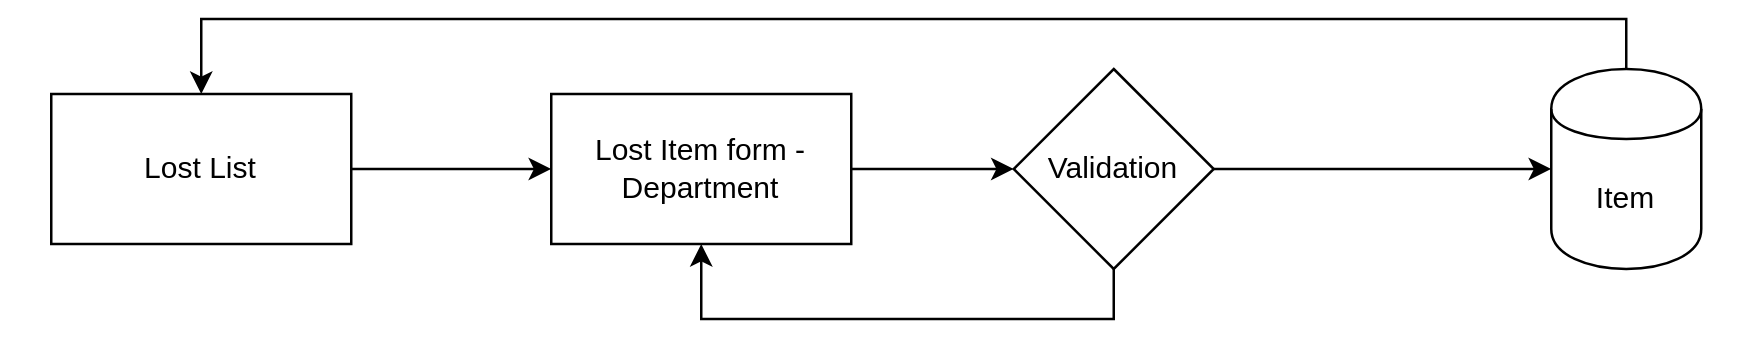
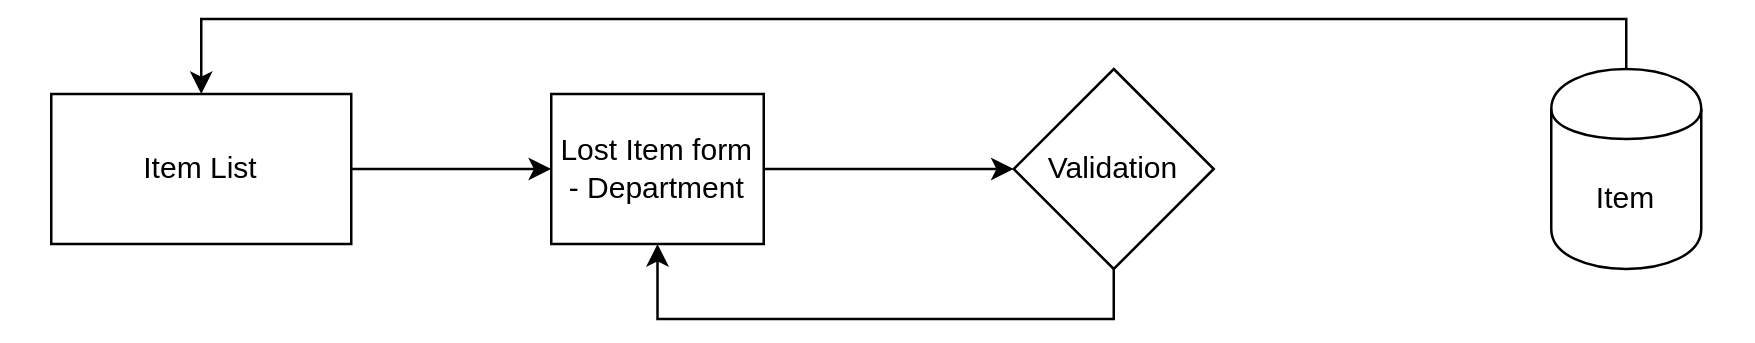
node "Lost List": label "Lost List" -> "Item List"
node "Lost Item form - Department": size 300x150 -> 213x150
edge "Validation" -> "Item": removed
